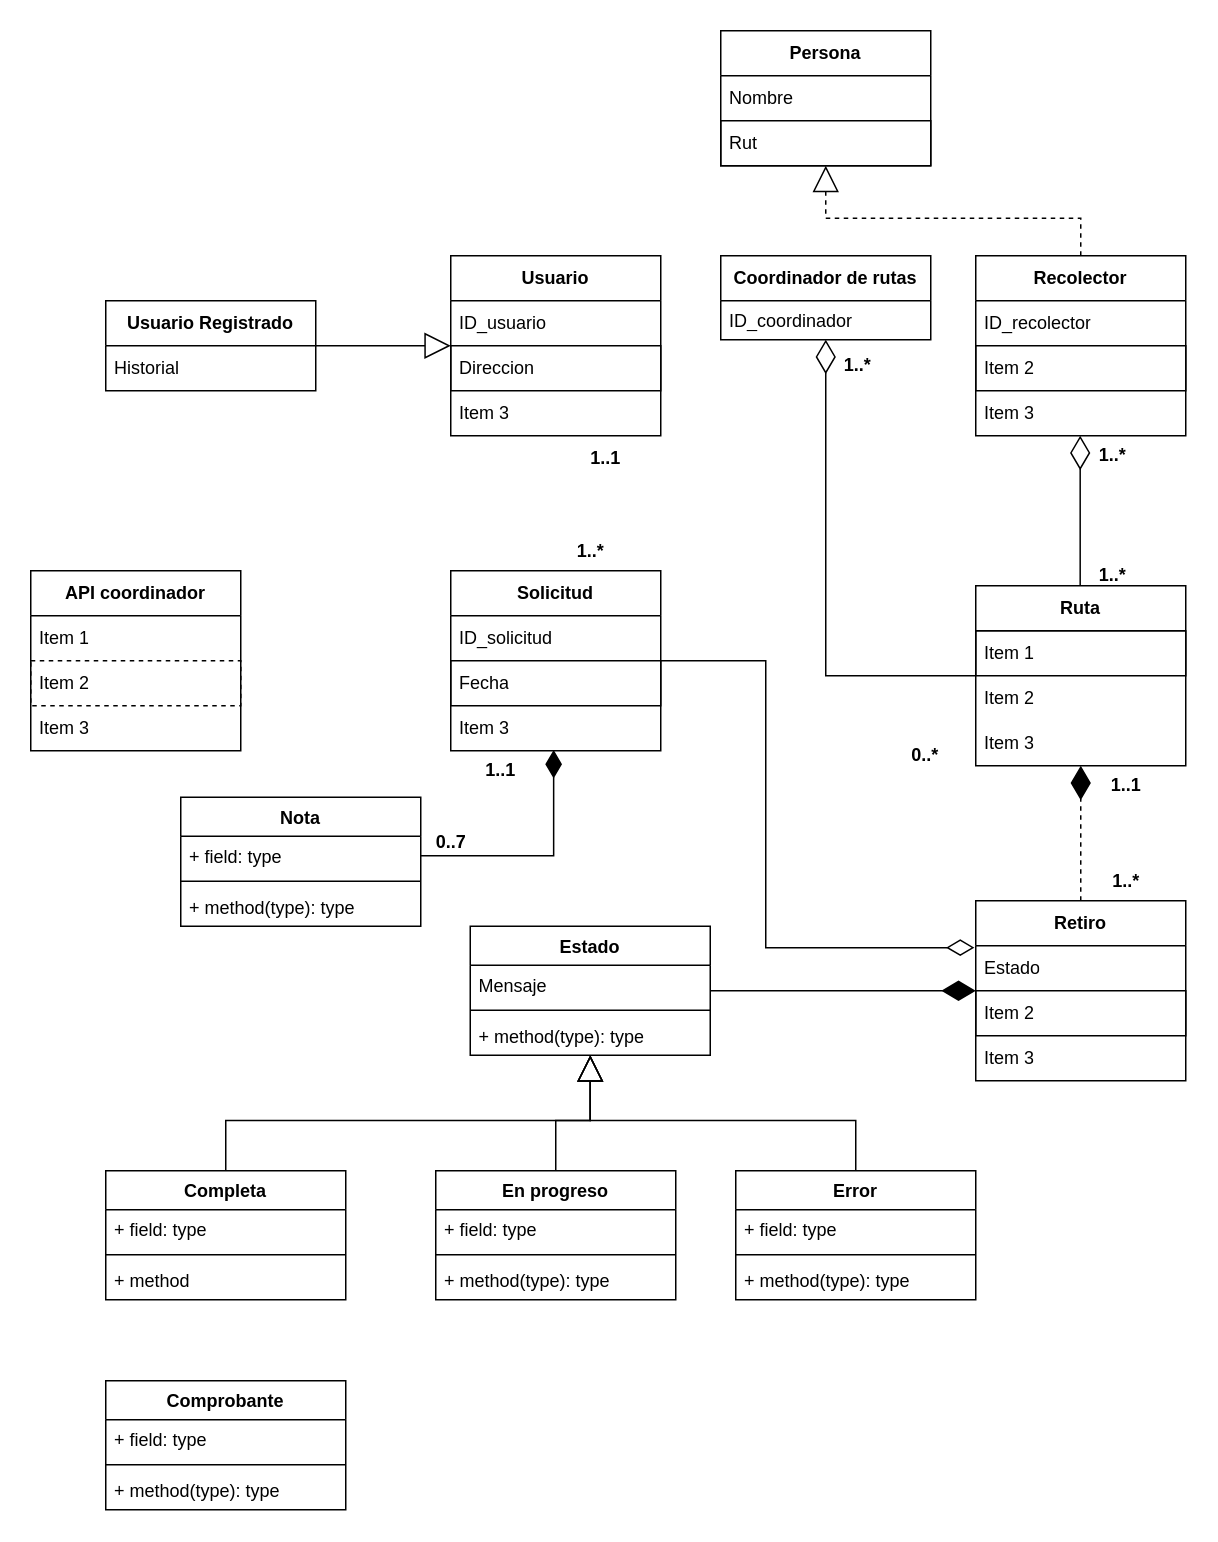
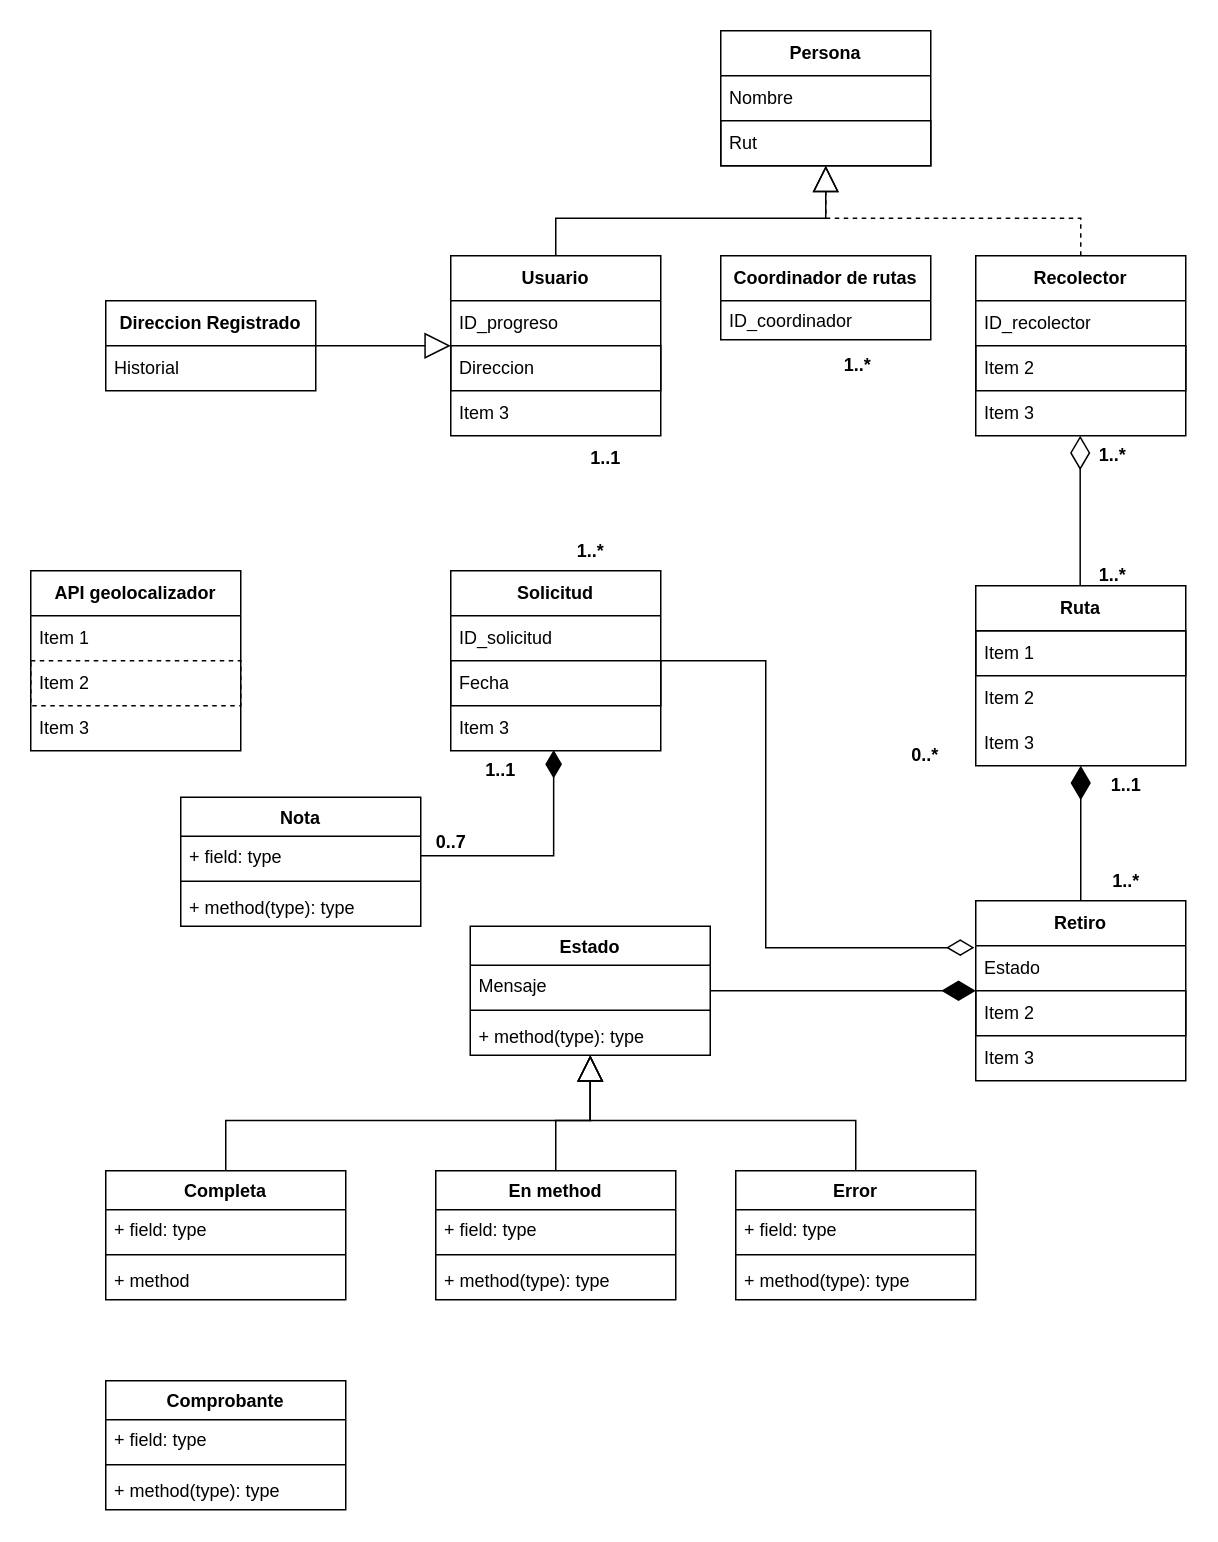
edge "Usuario" -> "Persona": added
node "Usuario Registrado": label "Usuario Registrado" -> "Direccion Registrado"
node "ID_usuario": label "ID_usuario" -> "ID_progreso"
node "API coordinador": label "API coordinador" -> "API geolocalizador"
edge "Ruta" -> "Coordinador de rutas": removed
edge "Retiro" -> "Ruta": style dashed -> solid
node "En progreso": label "En progreso" -> "En method"
